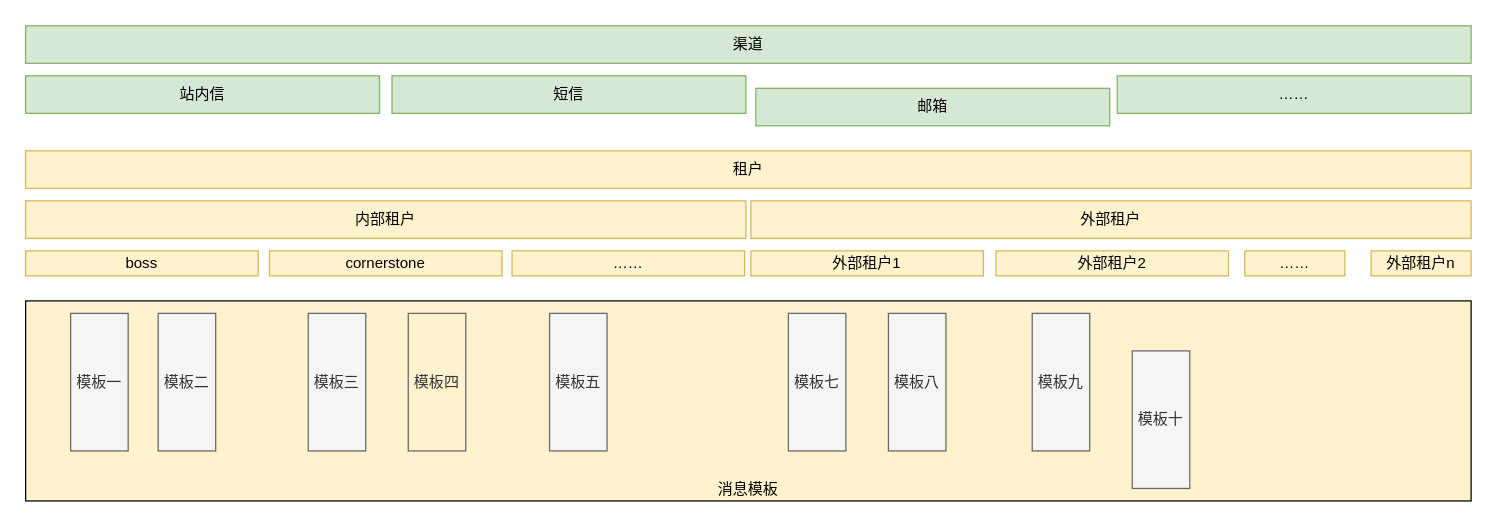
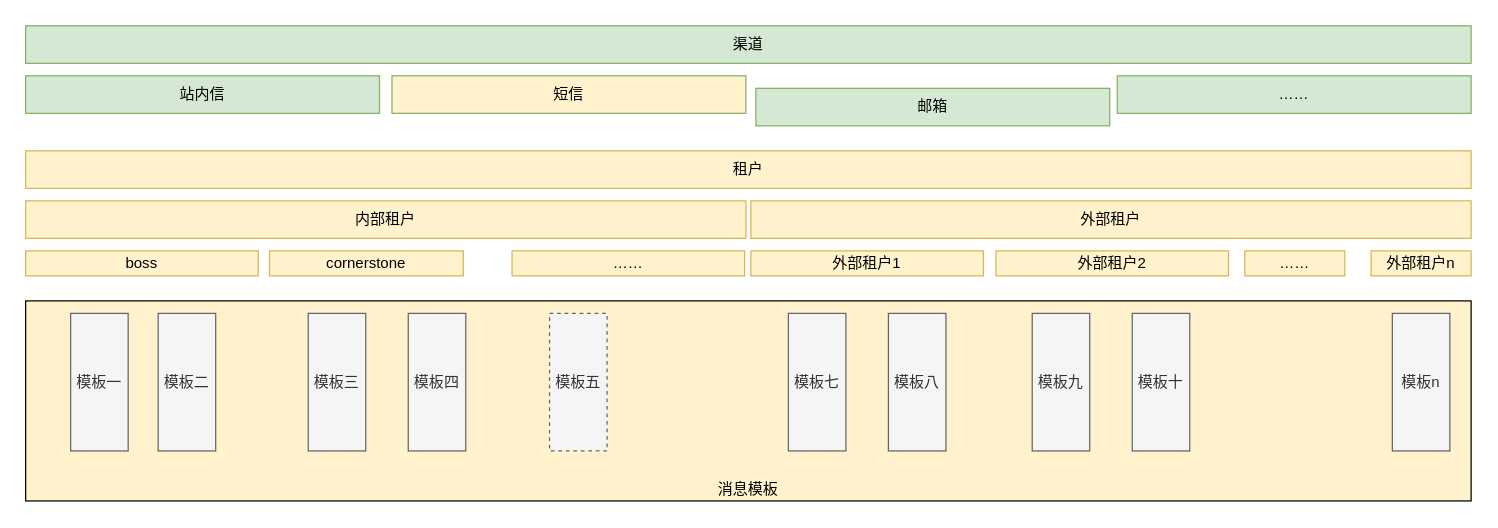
node "短信": fillcolor #d5e8d4 -> #fff2cc
node "cornerstone": size 233x25 -> 194x25
node "模板四": fillcolor #fff2cc -> #f5f5f5
node "模板五": style solid -> dashed
node "模板n": added
node "模板十": moved (1161, 419) -> (1161, 382)
